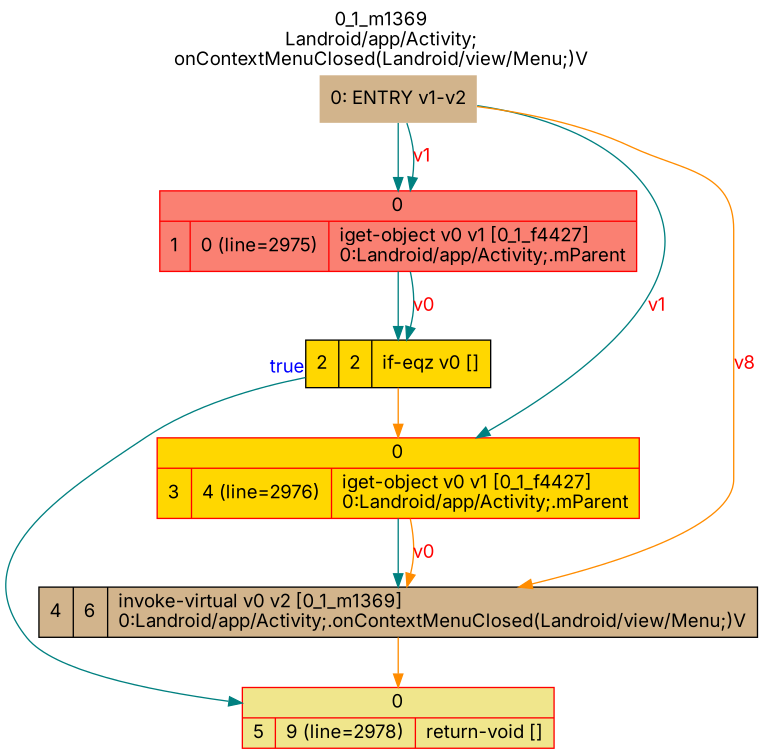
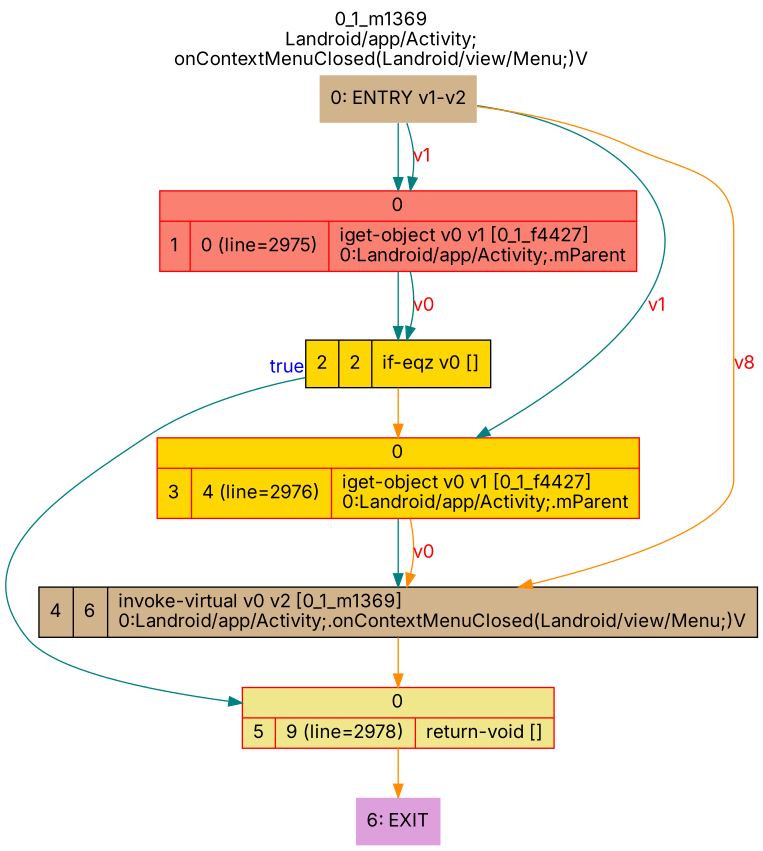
node "6: EXIT": added
